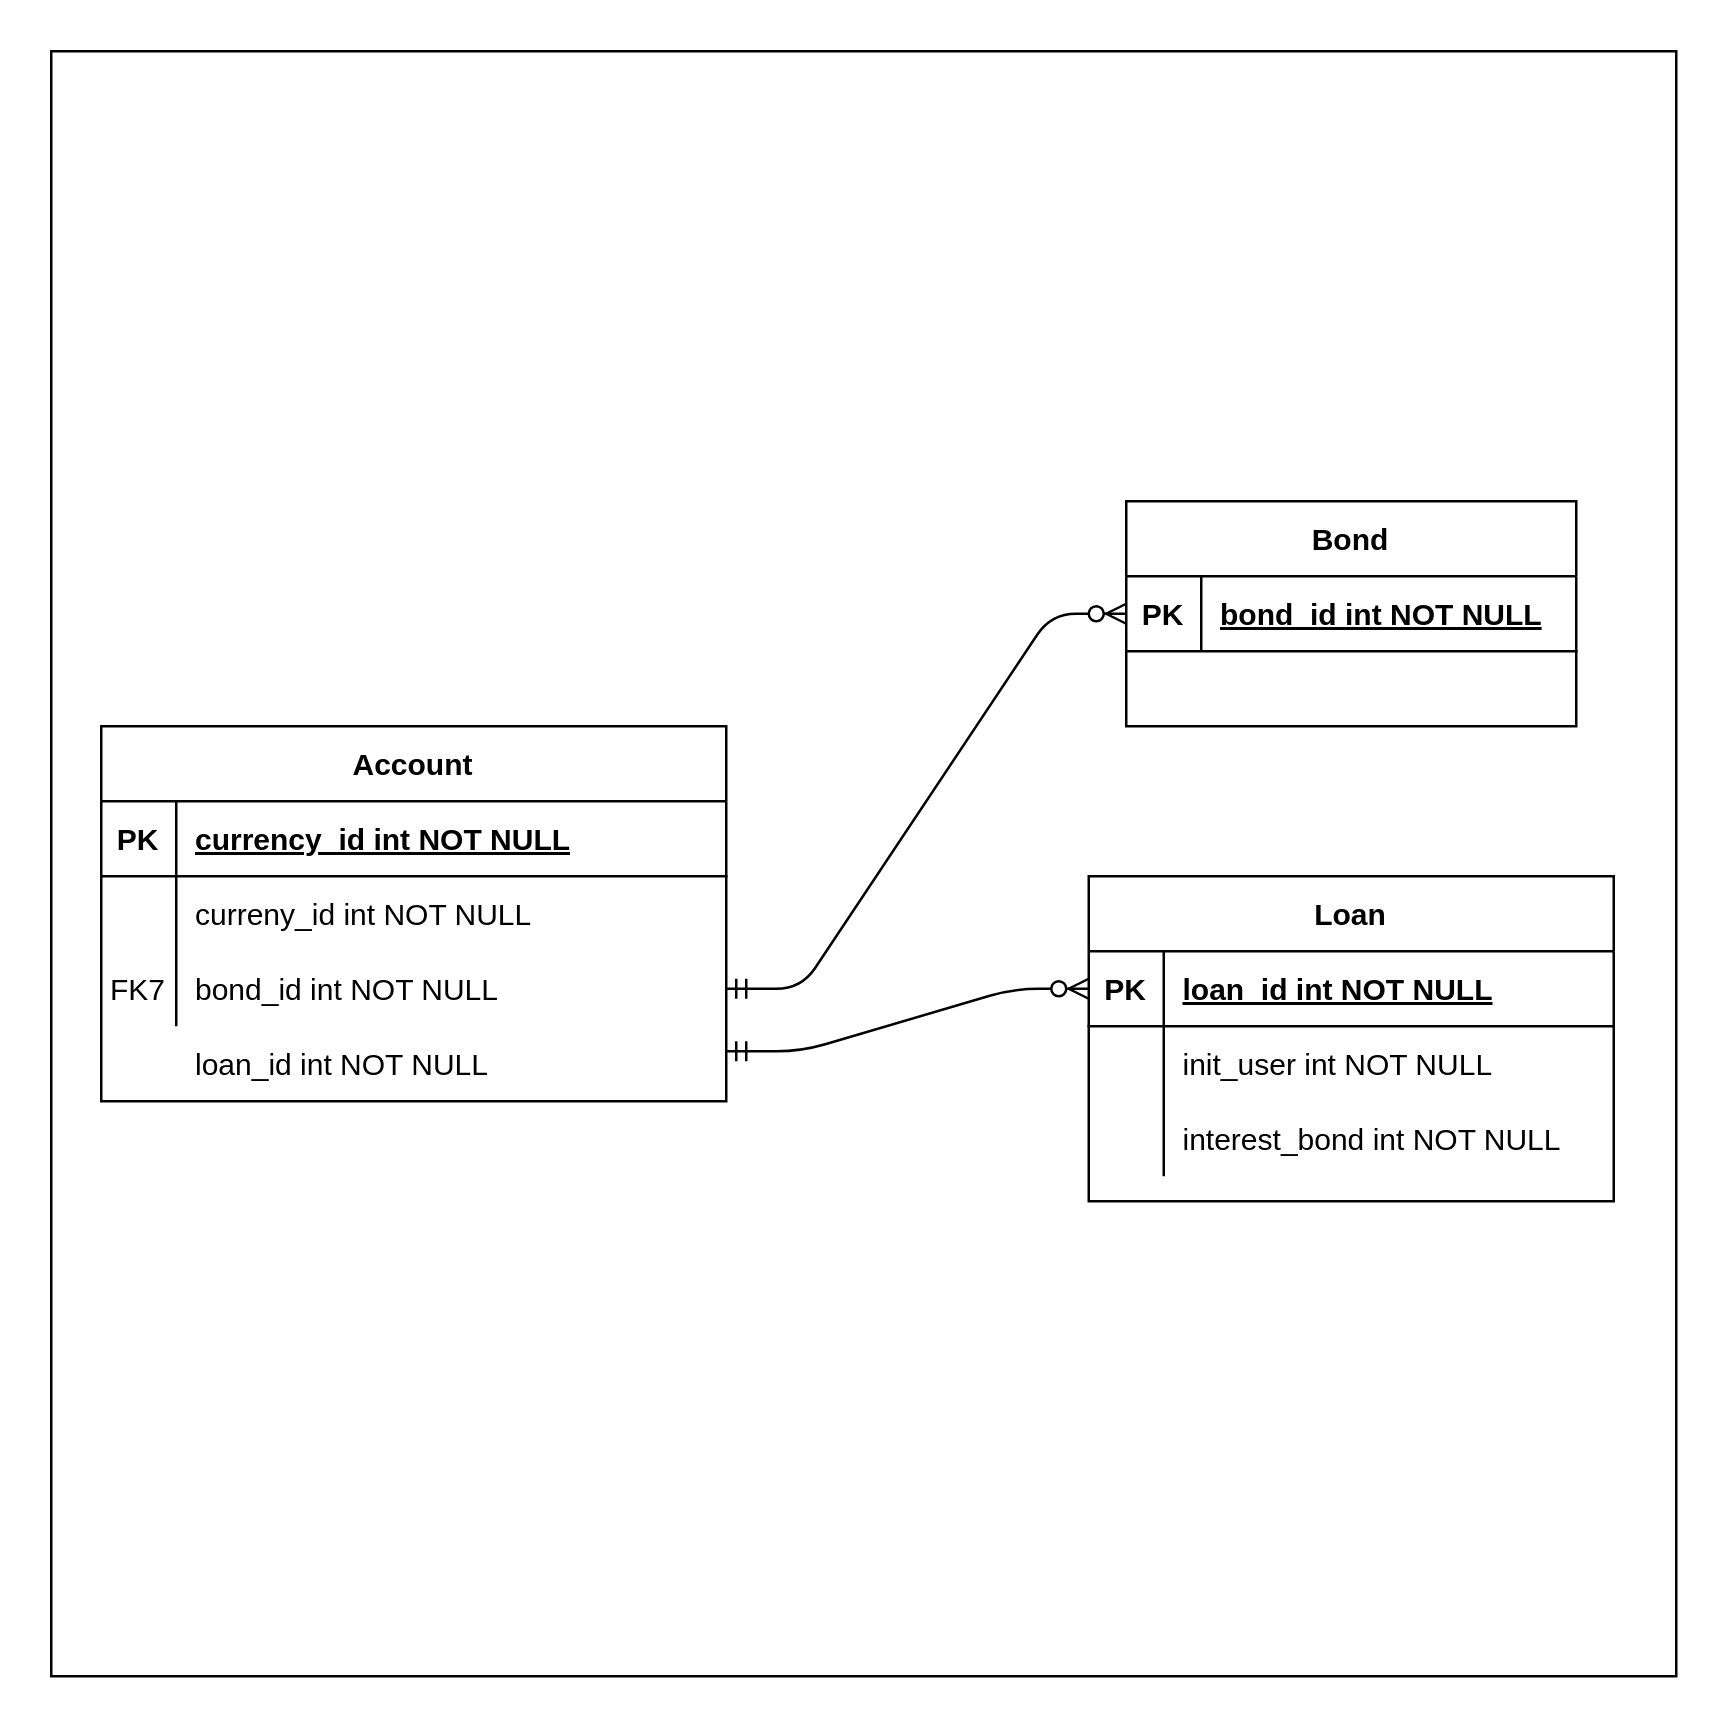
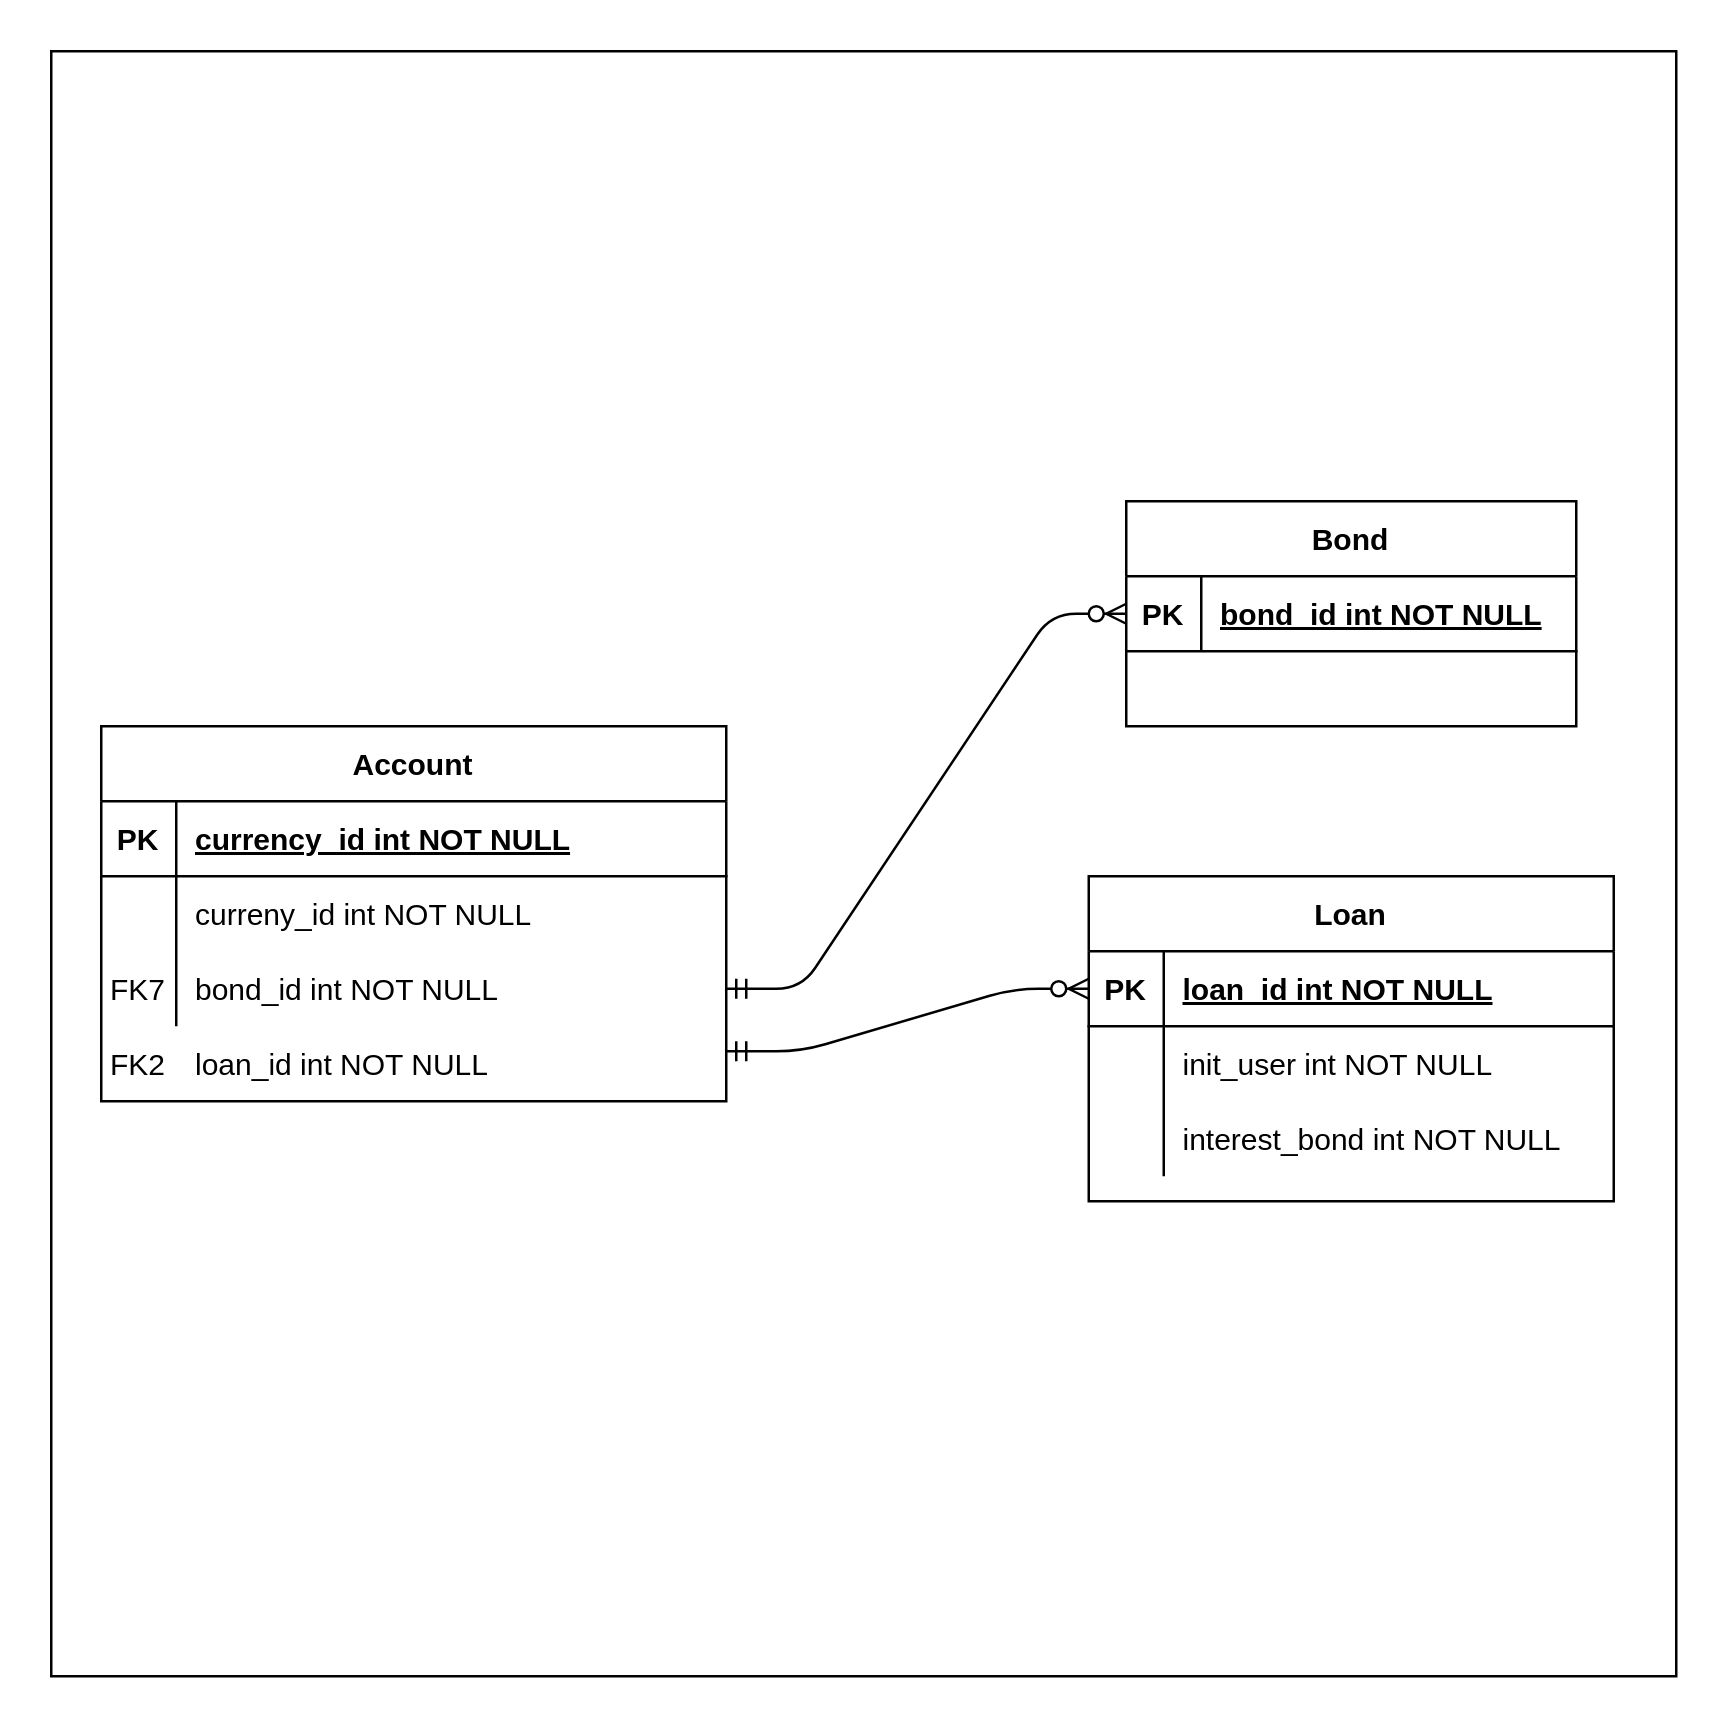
node "FK2": added
